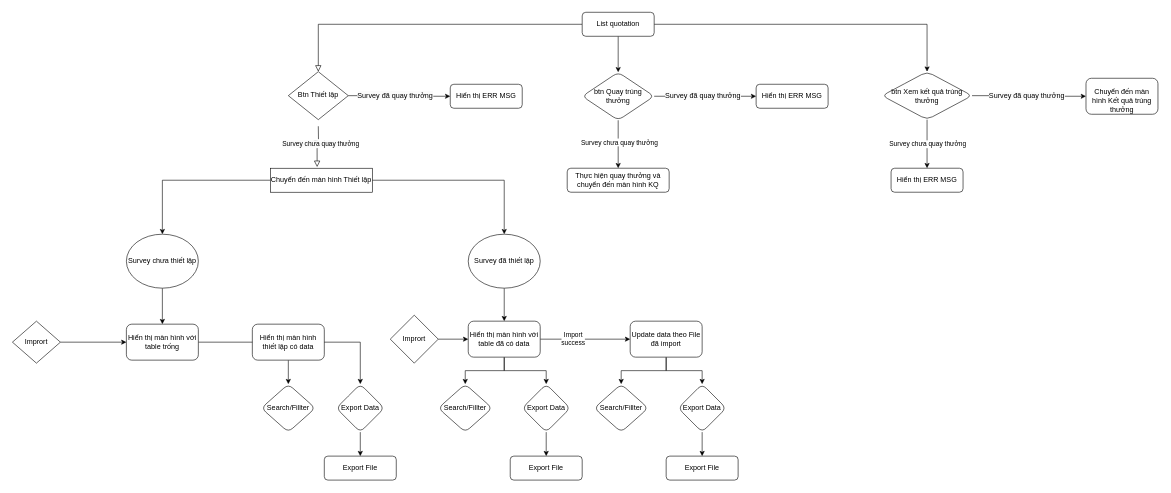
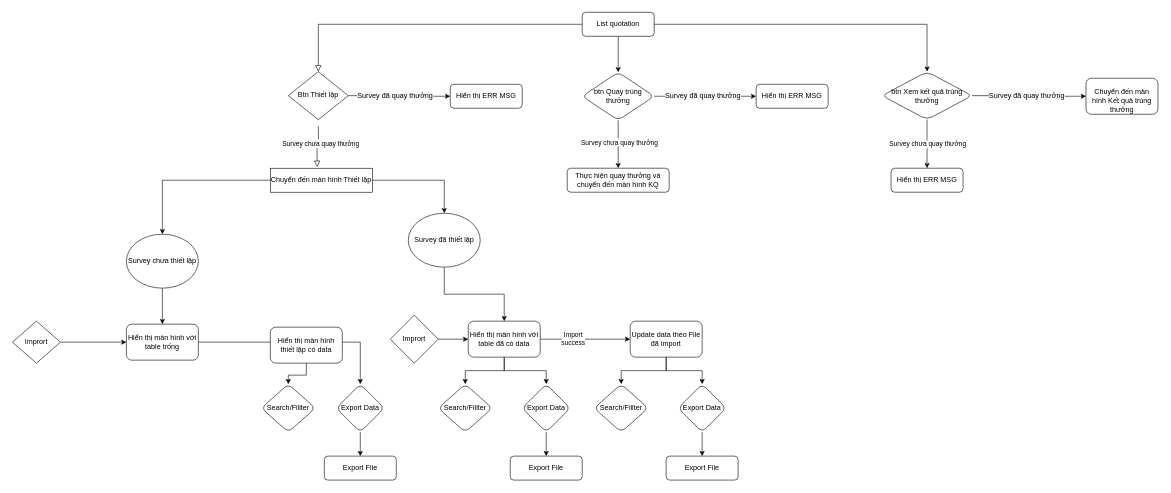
node "Survey đã thiết lập": moved (504, 261) -> (444, 240)
node "Hiển thị màn hình thiết lập có data": moved (288, 342) -> (306, 345)
